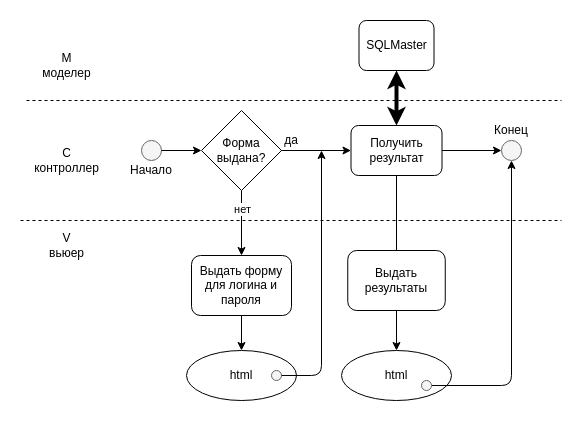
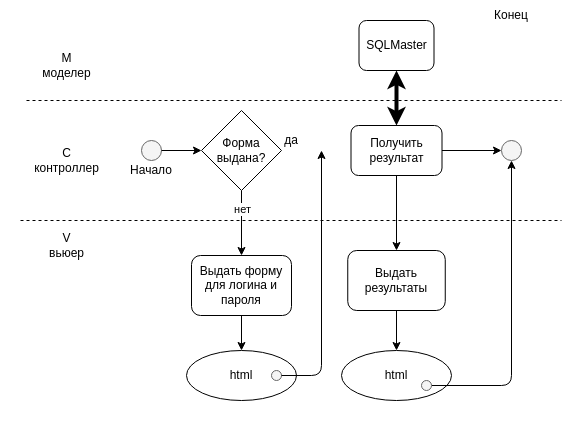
node "Конец": moved (512, 131) -> (512, 16)
edge "Форма выдана?" -> "Получить результат": removed
edge "Получить результат" -- "Выдать результаты": arrowhead none -> classic
